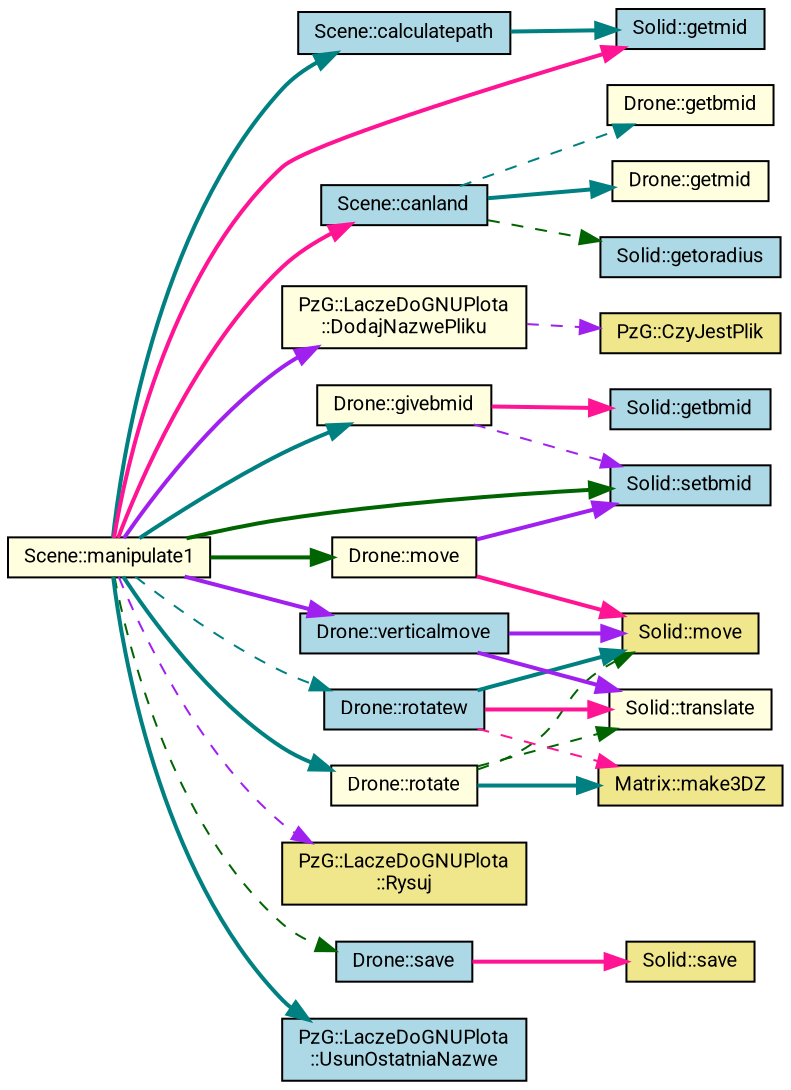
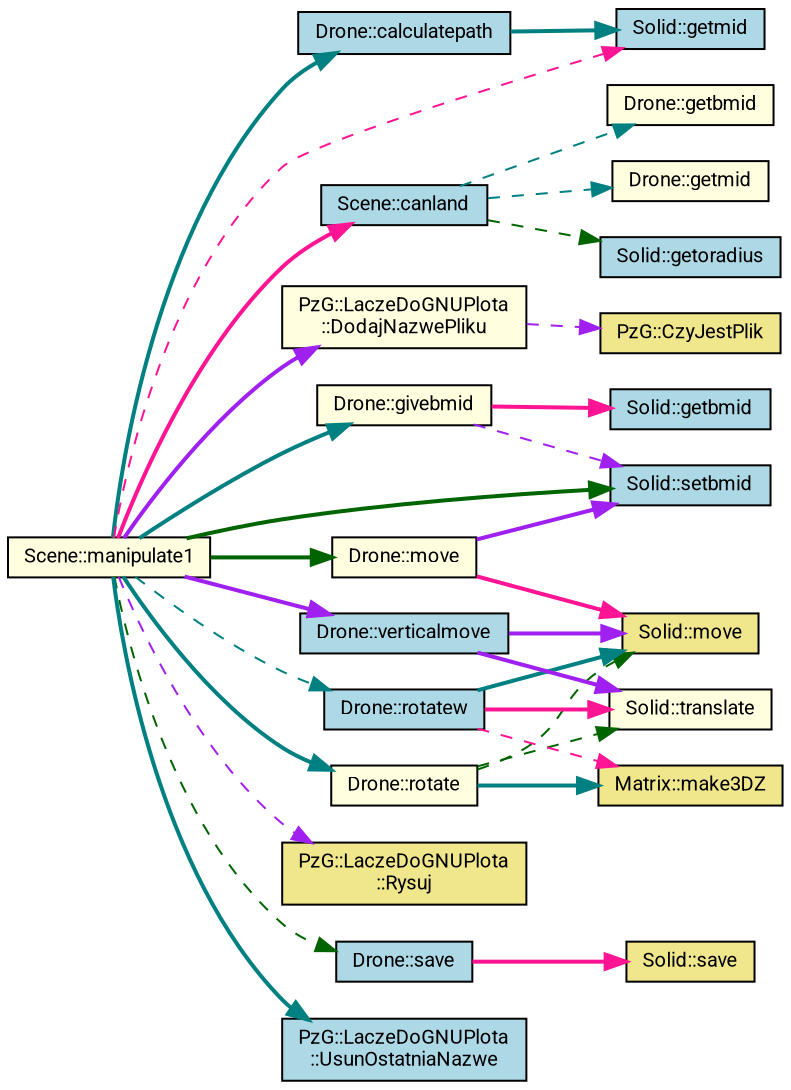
node "Scene::calculatepath": label "Scene::calculatepath" -> "Drone::calculatepath"
edge "Scene::manipulate1" -> "Solid::getmid": style bold -> dashed
edge "Scene::canland" -> "Drone::getmid": style bold -> dashed
